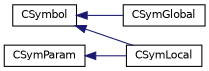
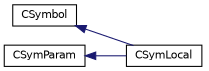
node "CSymGlobal": removed
